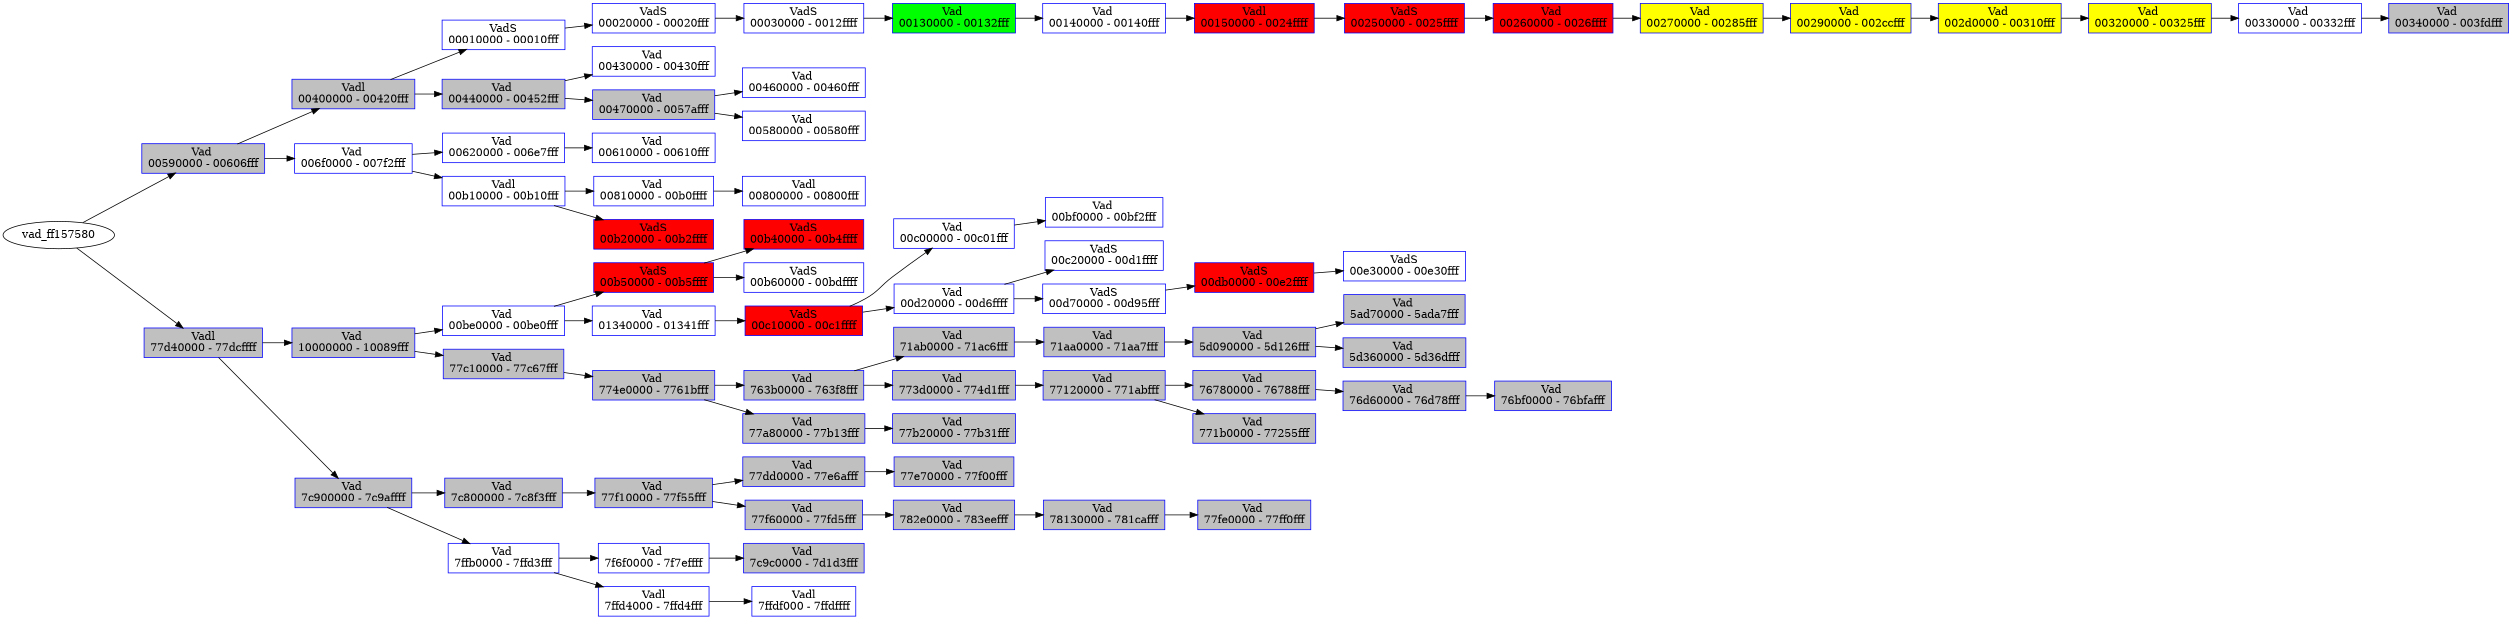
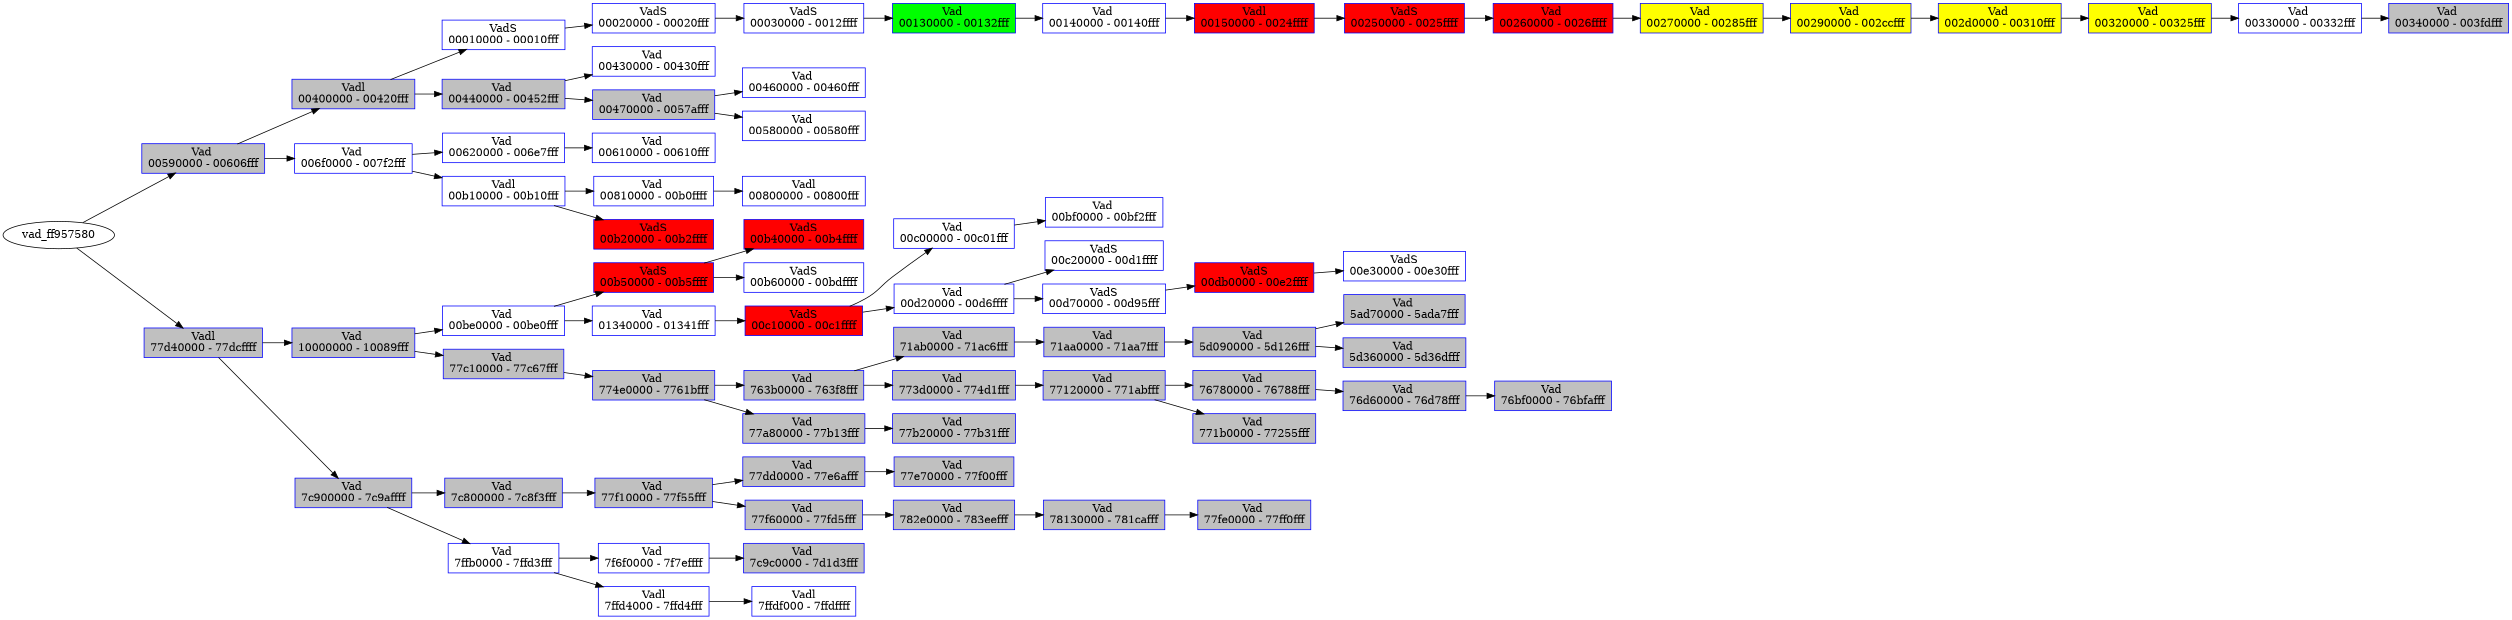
node "vad_ff157580": label "vad_ff157580" -> "vad_ff957580"
